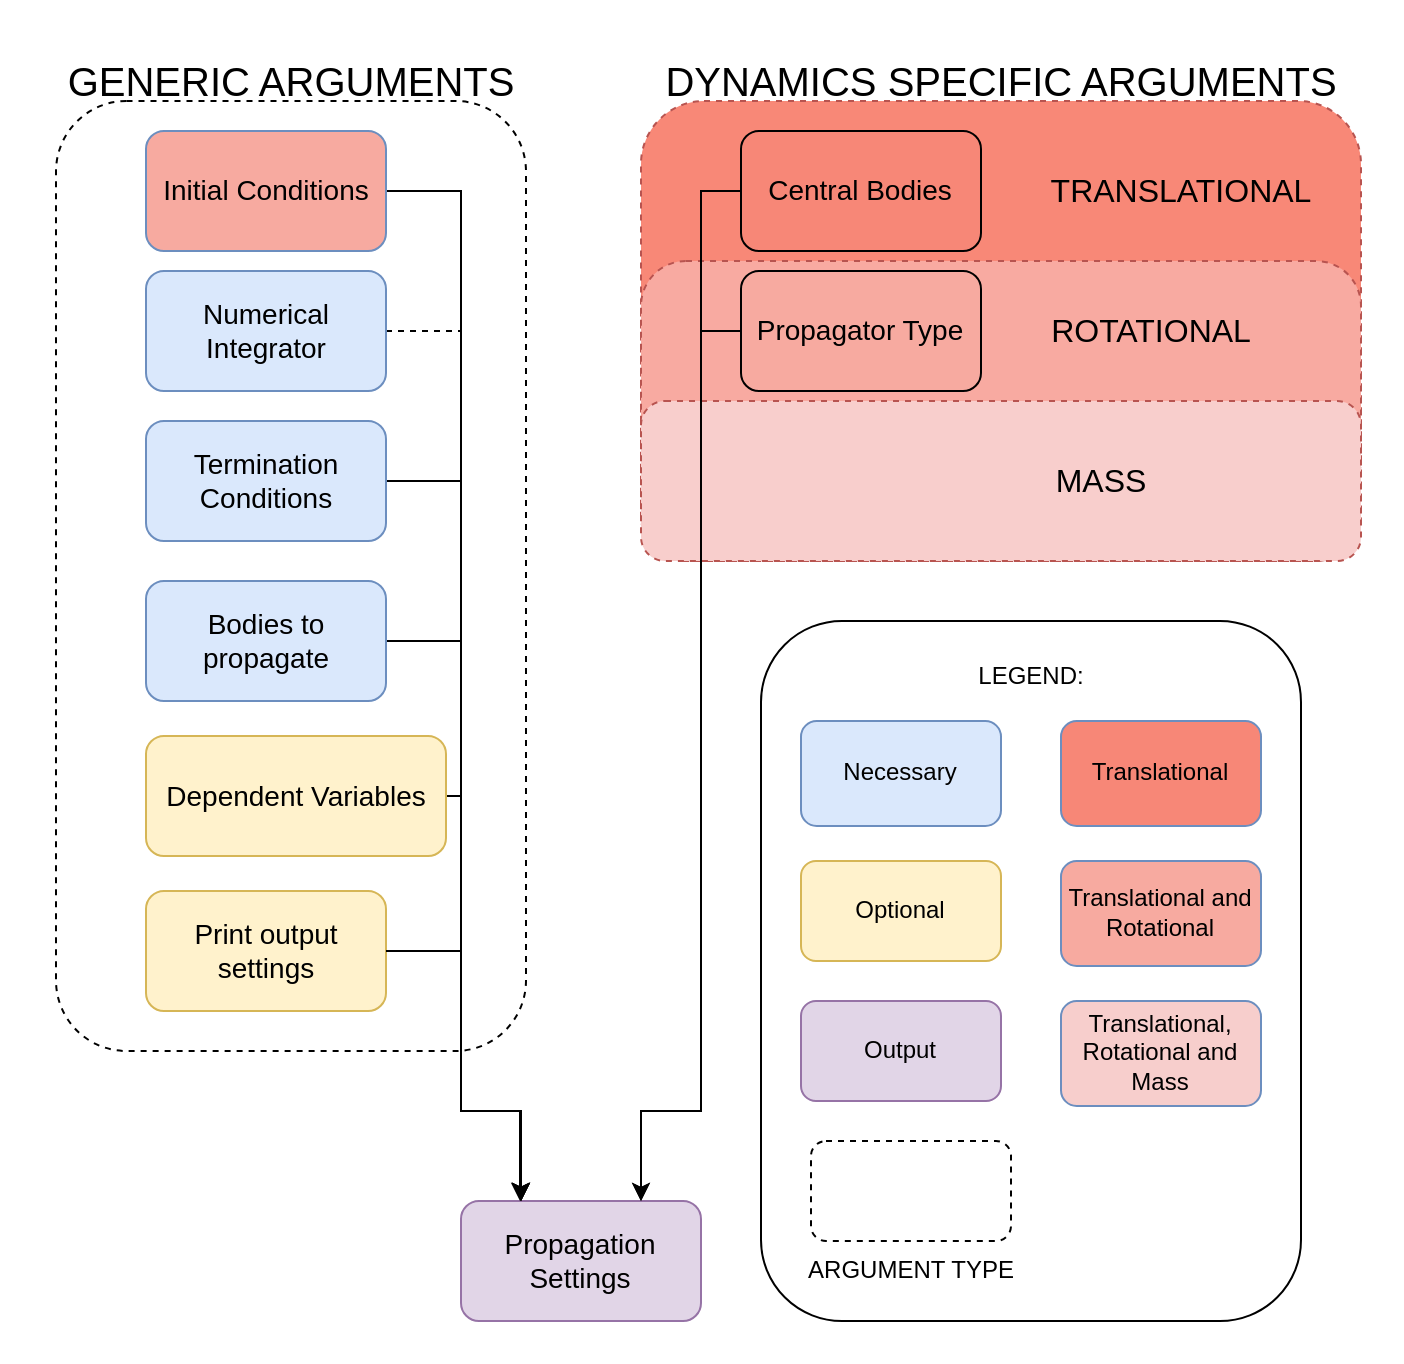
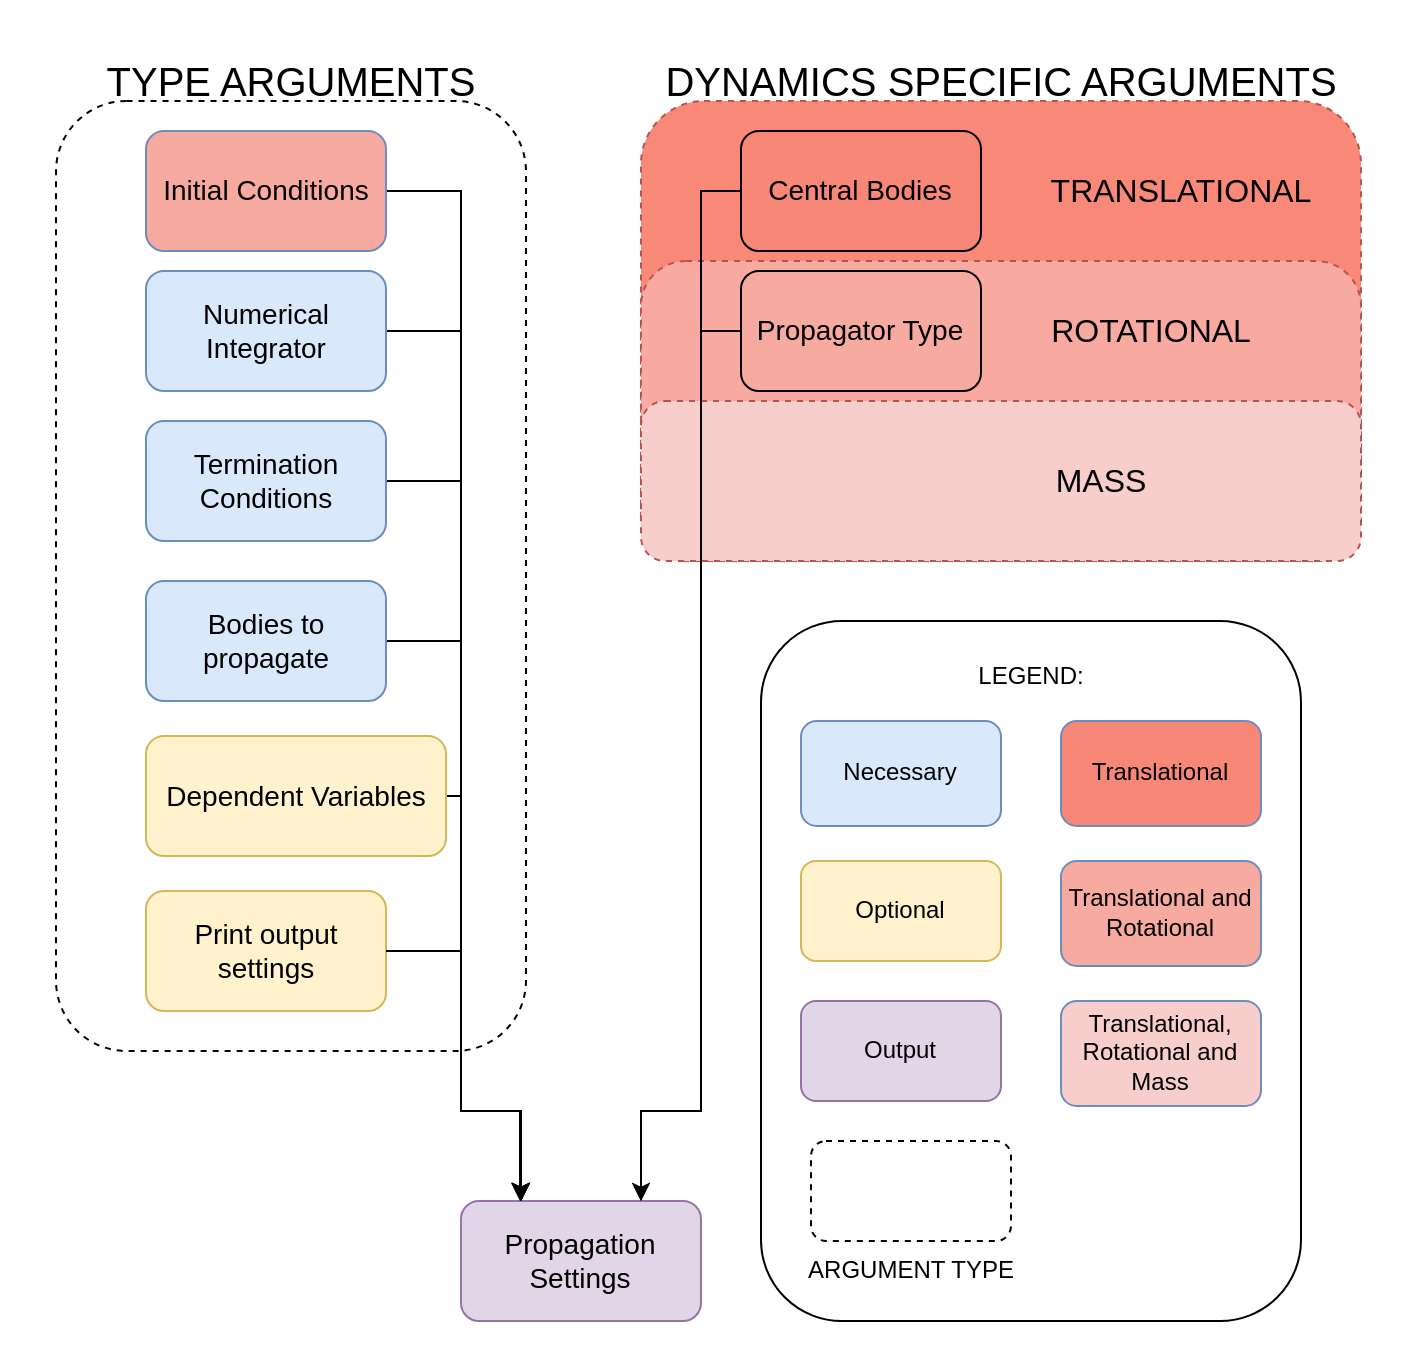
node "GENERIC ARGUMENTS": label "GENERIC ARGUMENTS" -> "TYPE ARGUMENTS"
edge "Numerical Integrator" -> "Propagation Settings": style dashed -> solid
